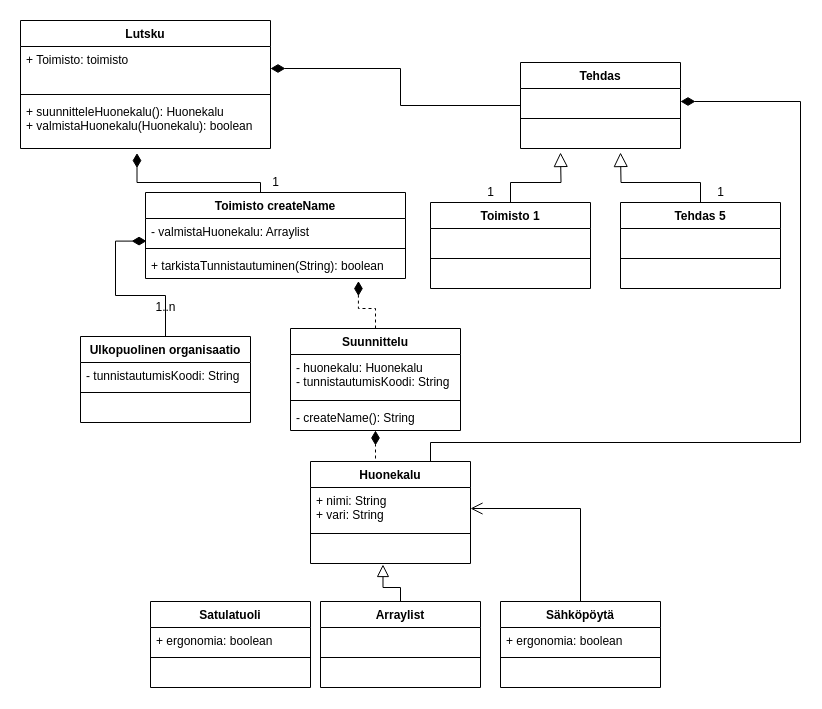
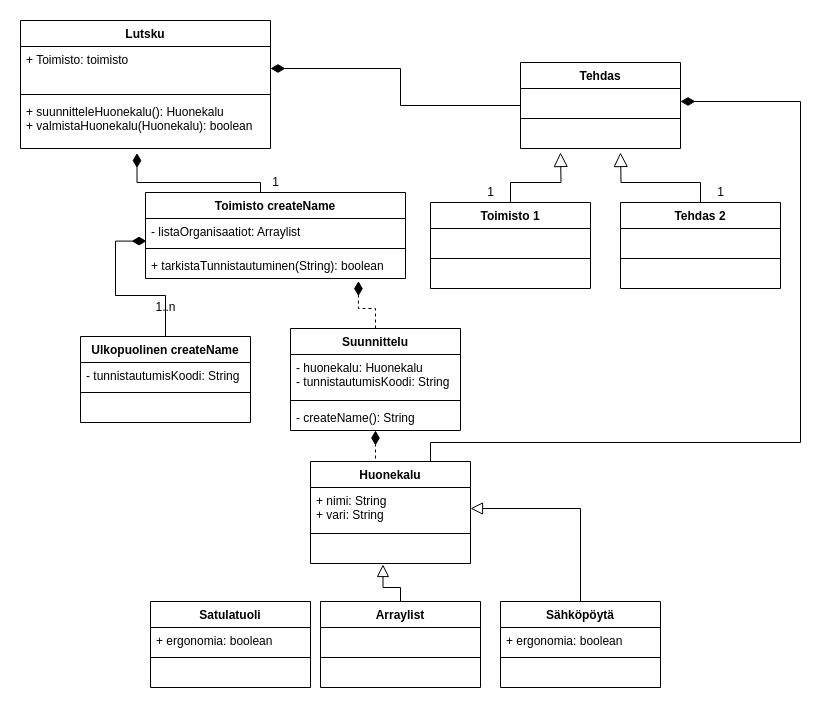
node "Tehdas 5": label "Tehdas 5" -> "Tehdas 2"
node "- valmistaHuonekalu: Arraylist": label "- valmistaHuonekalu: Arraylist" -> "- listaOrganisaatiot: Arraylist"
node "Ulkopuolinen organisaatio": label "Ulkopuolinen organisaatio" -> "Ulkopuolinen createName"
edge "Sähköpöytä" -> "+ nimi: String + vari: String": arrowhead open -> block
